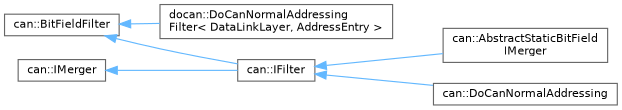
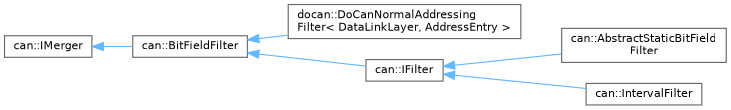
node "can::AbstractStaticBitField IMerger": label "can::AbstractStaticBitField IMerger" -> "can::AbstractStaticBitField Filter"
edge "can::IFilter" -> "can::IMerger": now "can::BitFieldFilter" -> "can::IMerger"
node "can::DoCanNormalAddressing": label "can::DoCanNormalAddressing" -> "can::IntervalFilter"
